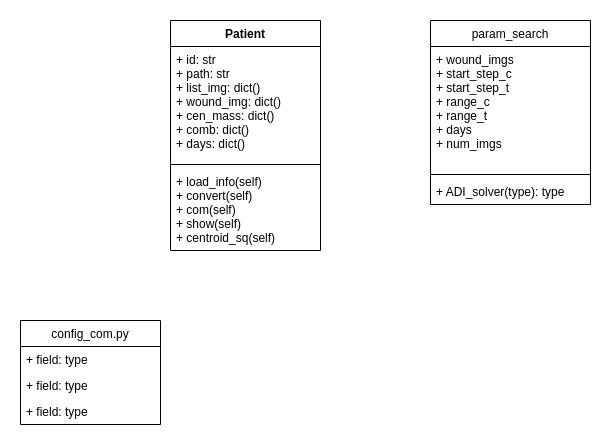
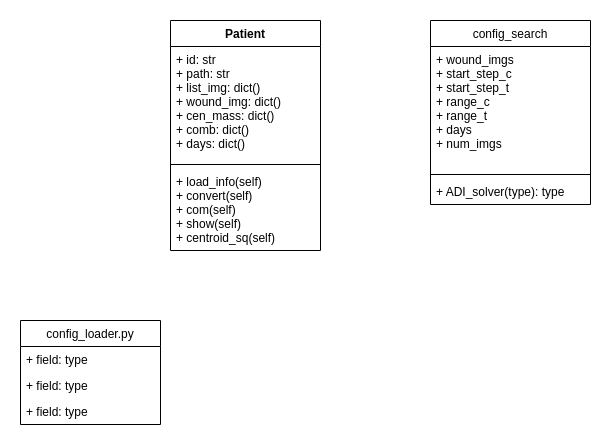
node "param_search": label "param_search" -> "config_search"
node "config_com.py": label "config_com.py" -> "config_loader.py"
